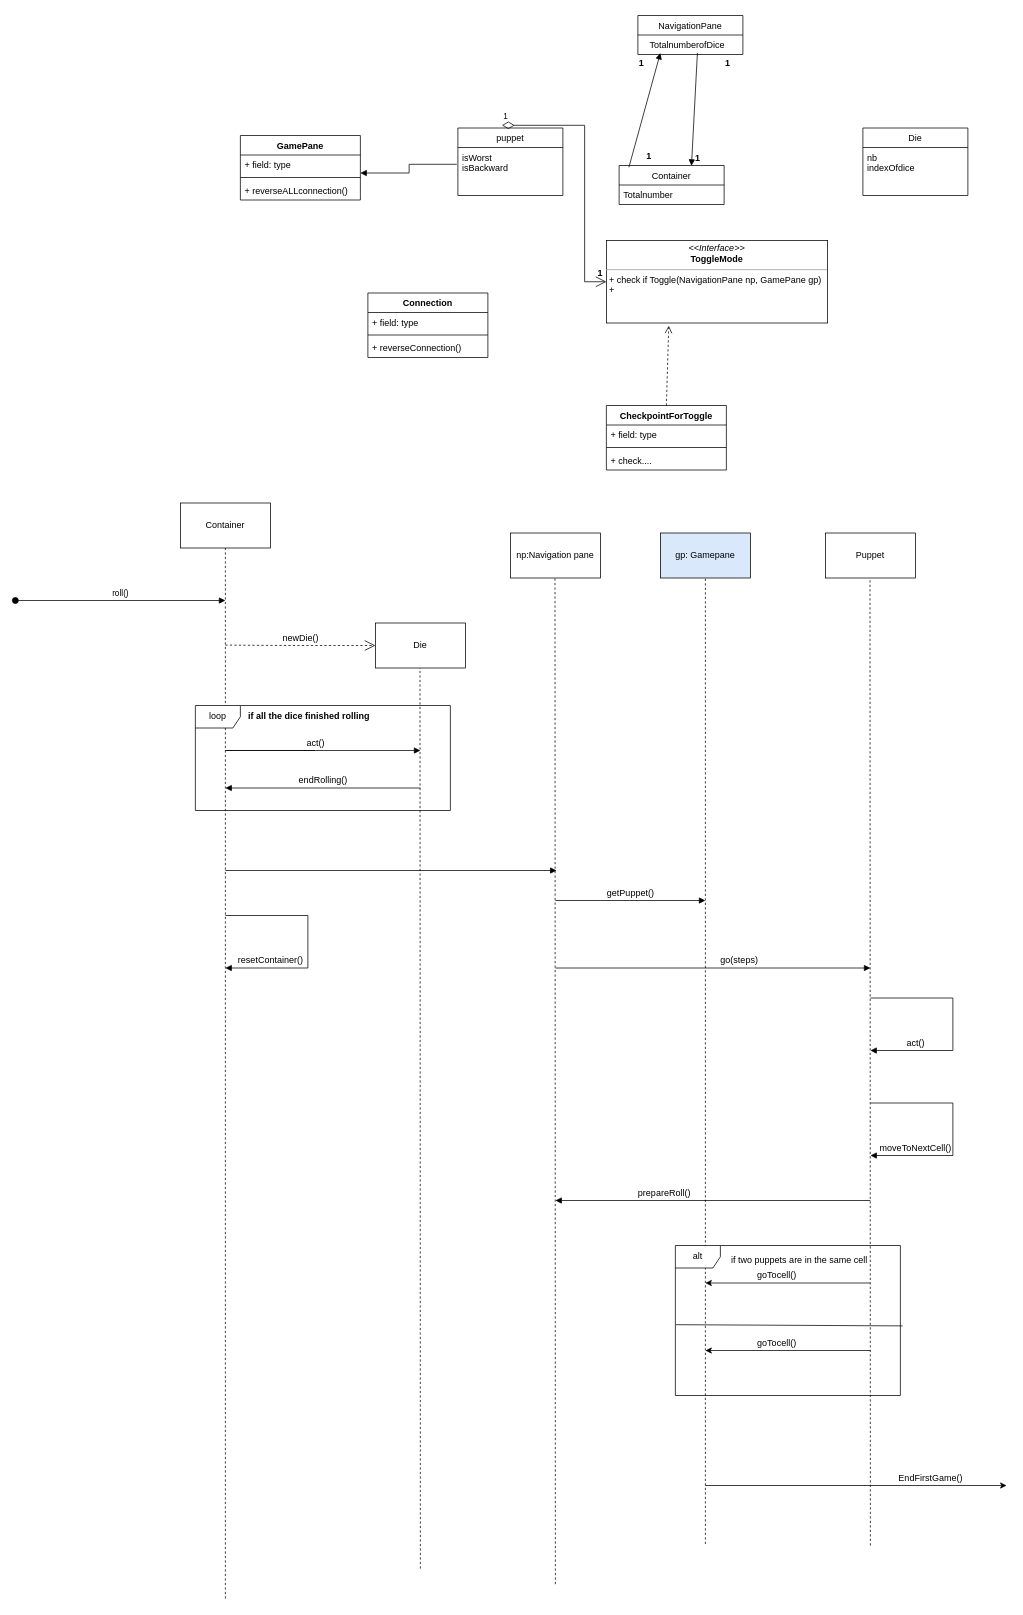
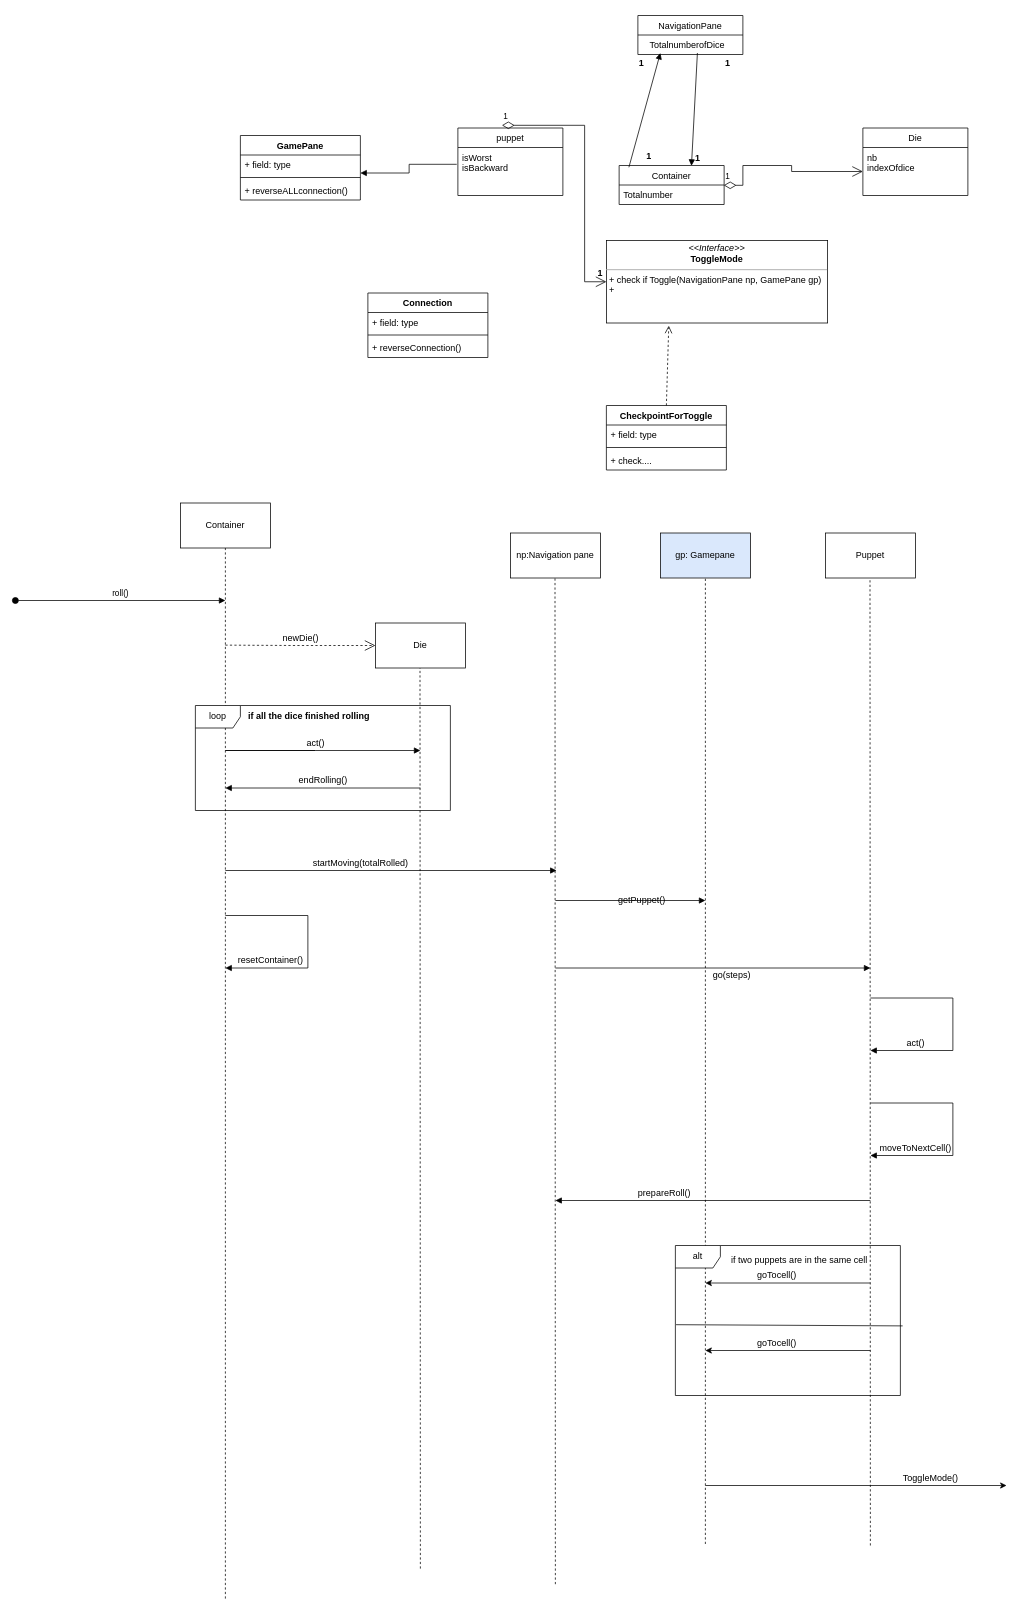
edge "nb indexOfdice" -- "Totalnumber": added, label "1"
node "startMoving(totalRolled)": added
node "getPuppet()": moved (630, 893) -> (642, 900)
node "go(steps)": moved (739, 960) -> (732, 975)
node "EndFirstGame()": label "EndFirstGame()" -> "ToggleMode()"
